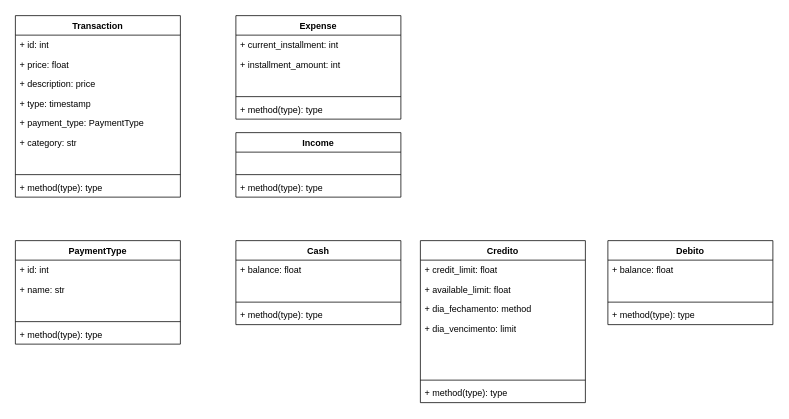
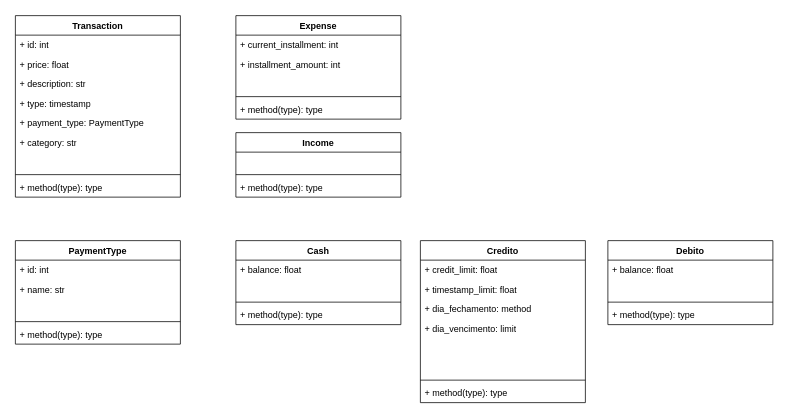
node "+ description: price": label "+ description: price" -> "+ description: str"
node "+ available_limit: float": label "+ available_limit: float" -> "+ timestamp_limit: float"
